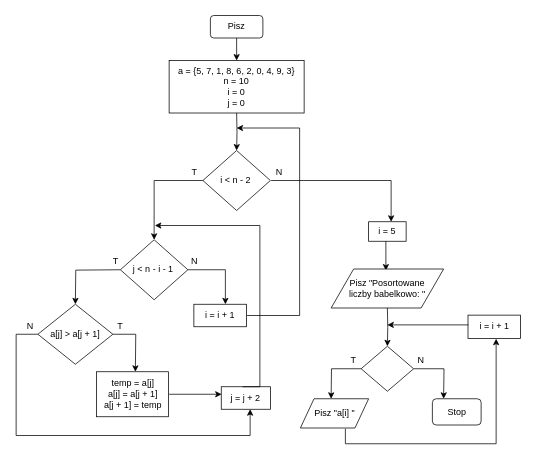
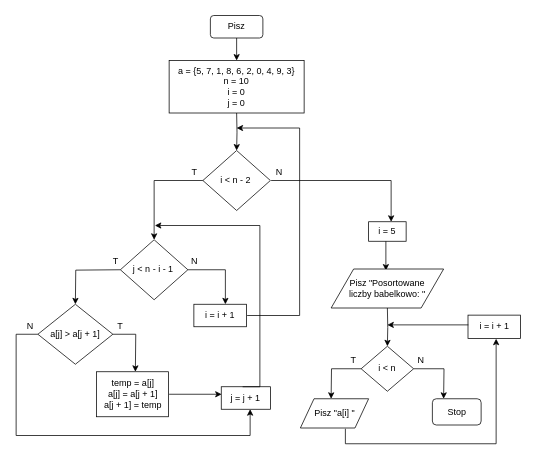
node "i < n": added
node "j = j + 2": label "j = j + 2" -> "j = j + 1"
